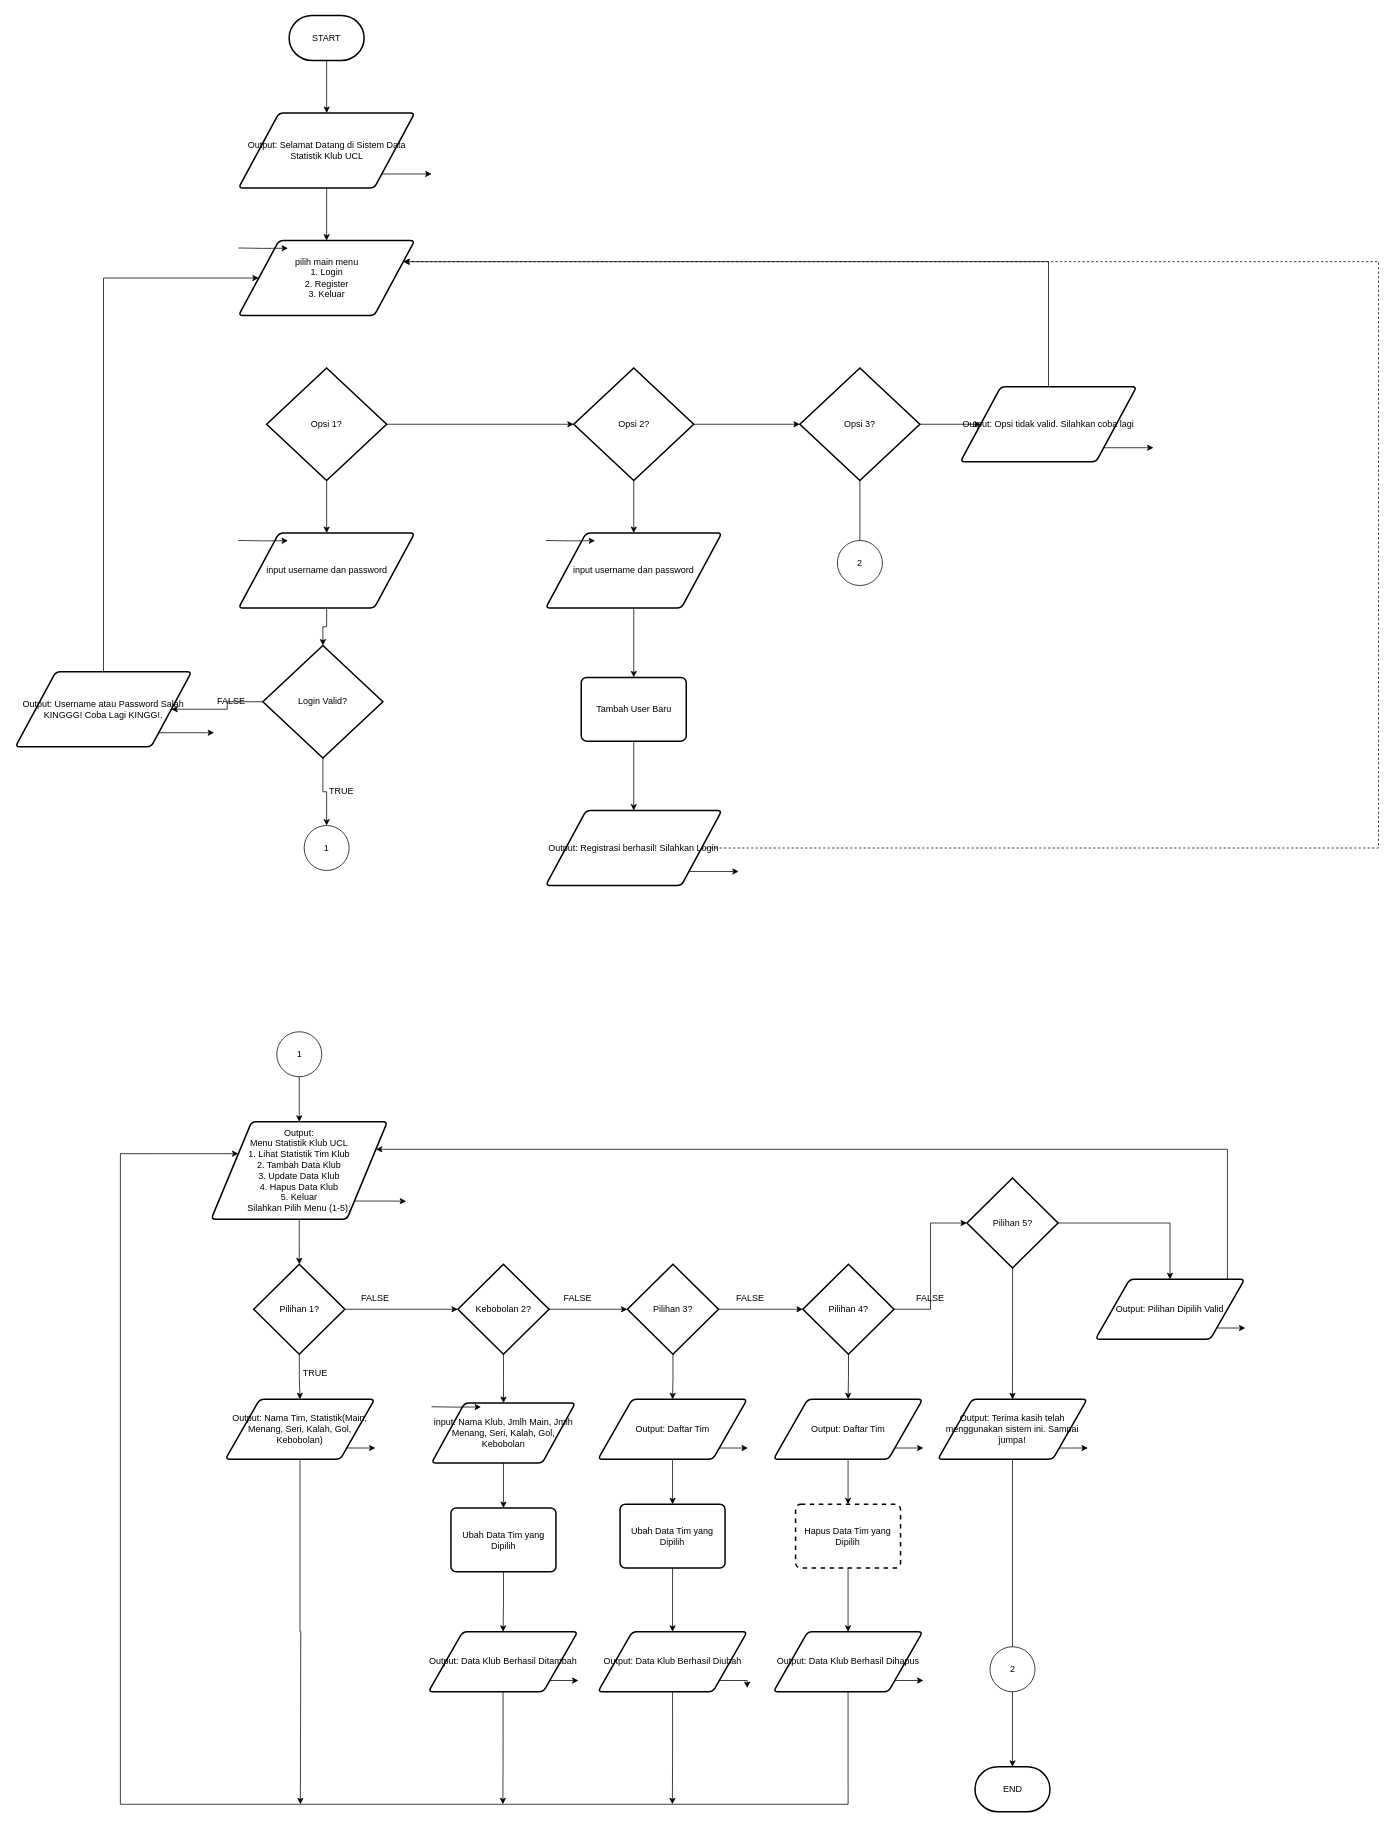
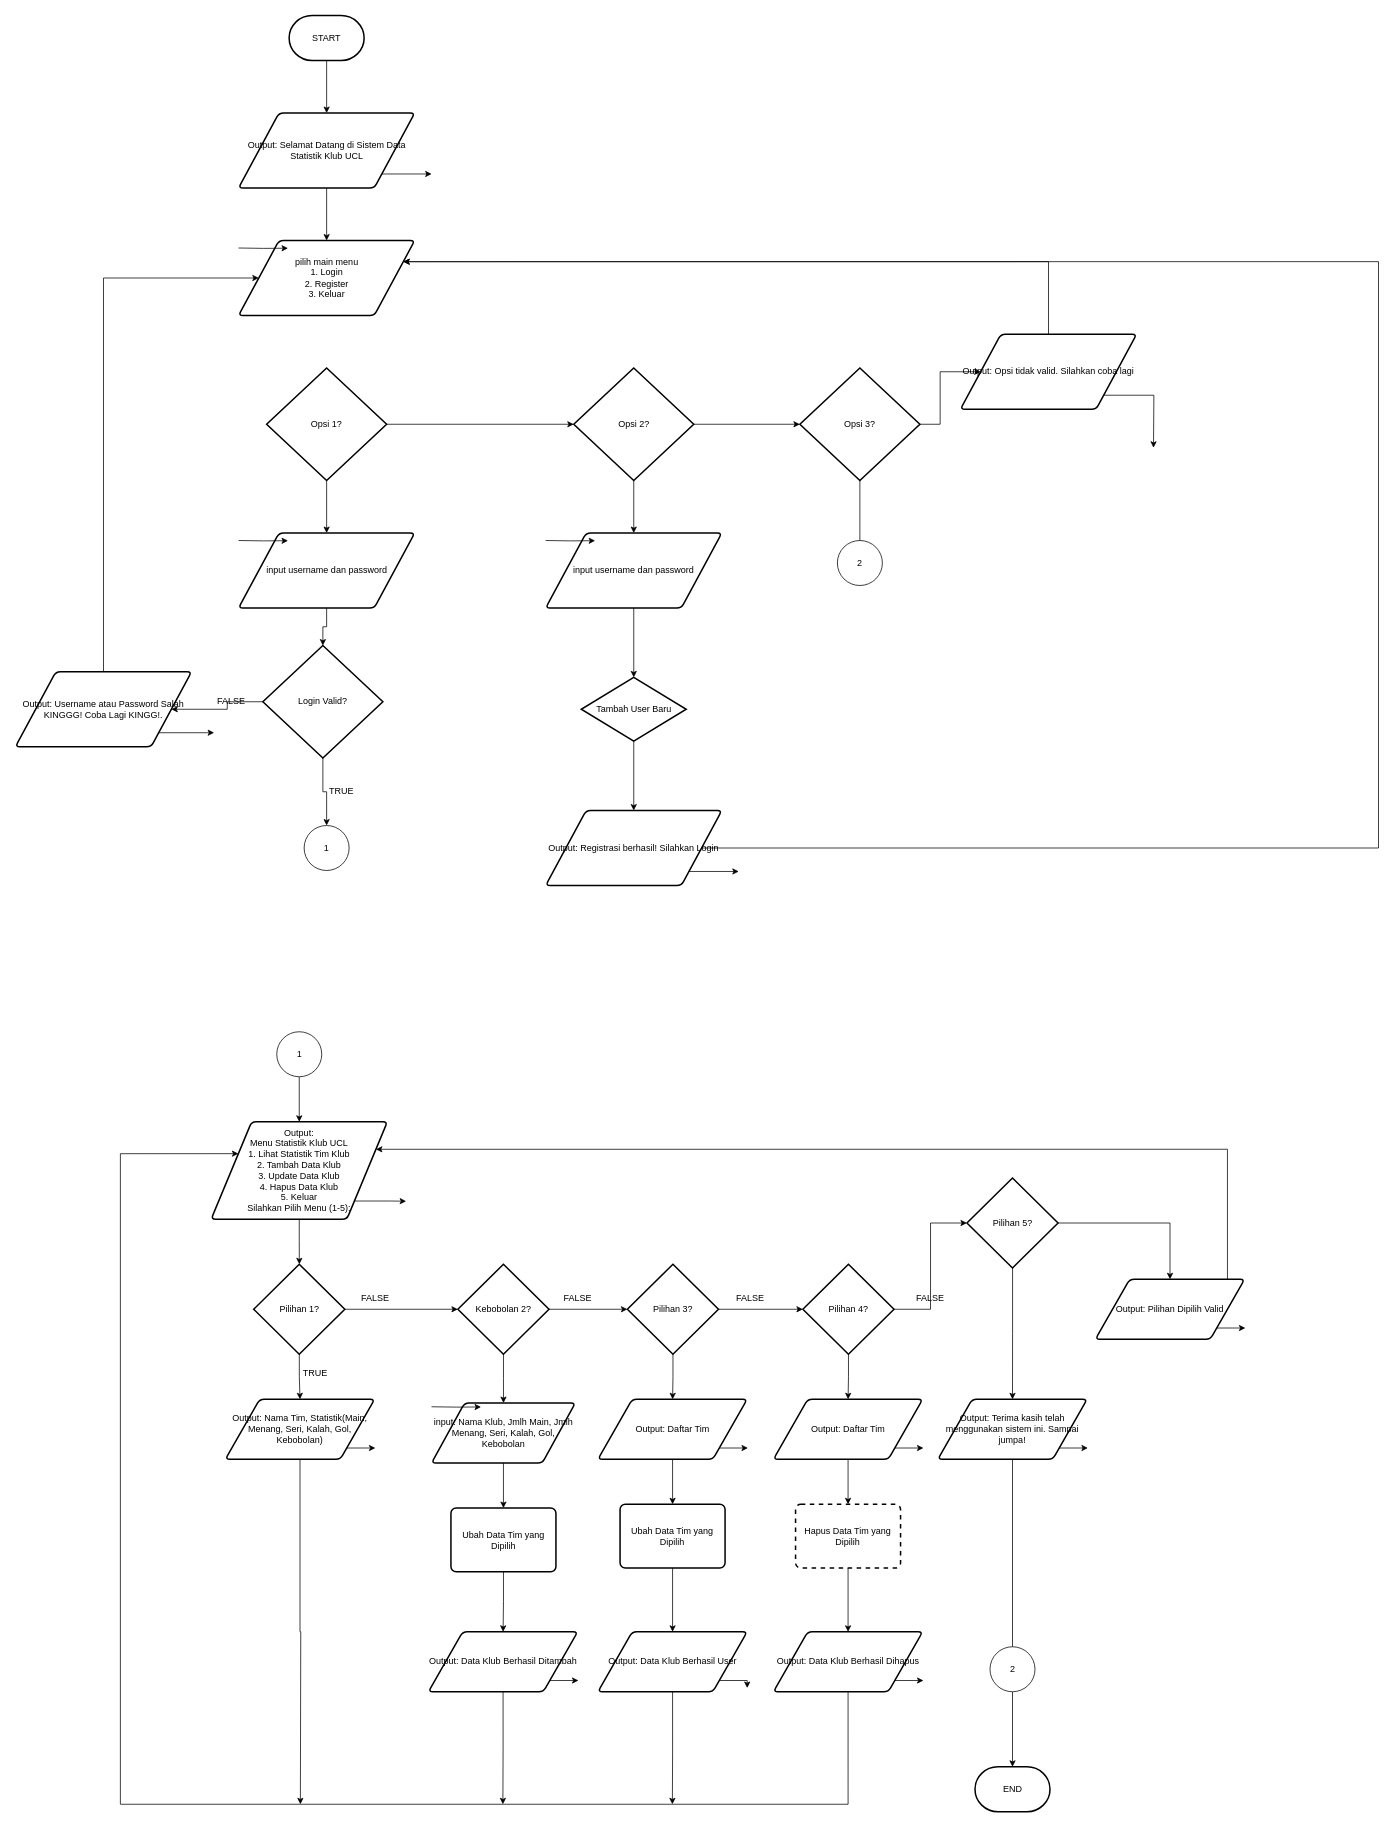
node "Output: Opsi tidak valid. Silahkan coba lagi": moved (1049, 424) -> (1049, 372)
node "Tambah User Baru": shape rounded rectangle -> diamond
edge "Output: Registrasi berhasil! Silahkan Login" -> "pilih main menu 1. Login 2. Register 3. Keluar": style dashed -> solid
node "Output: Data Klub Berhasil Diubah": label "Output: Data Klub Berhasil Diubah" -> "Output: Data Klub Berhasil User"
